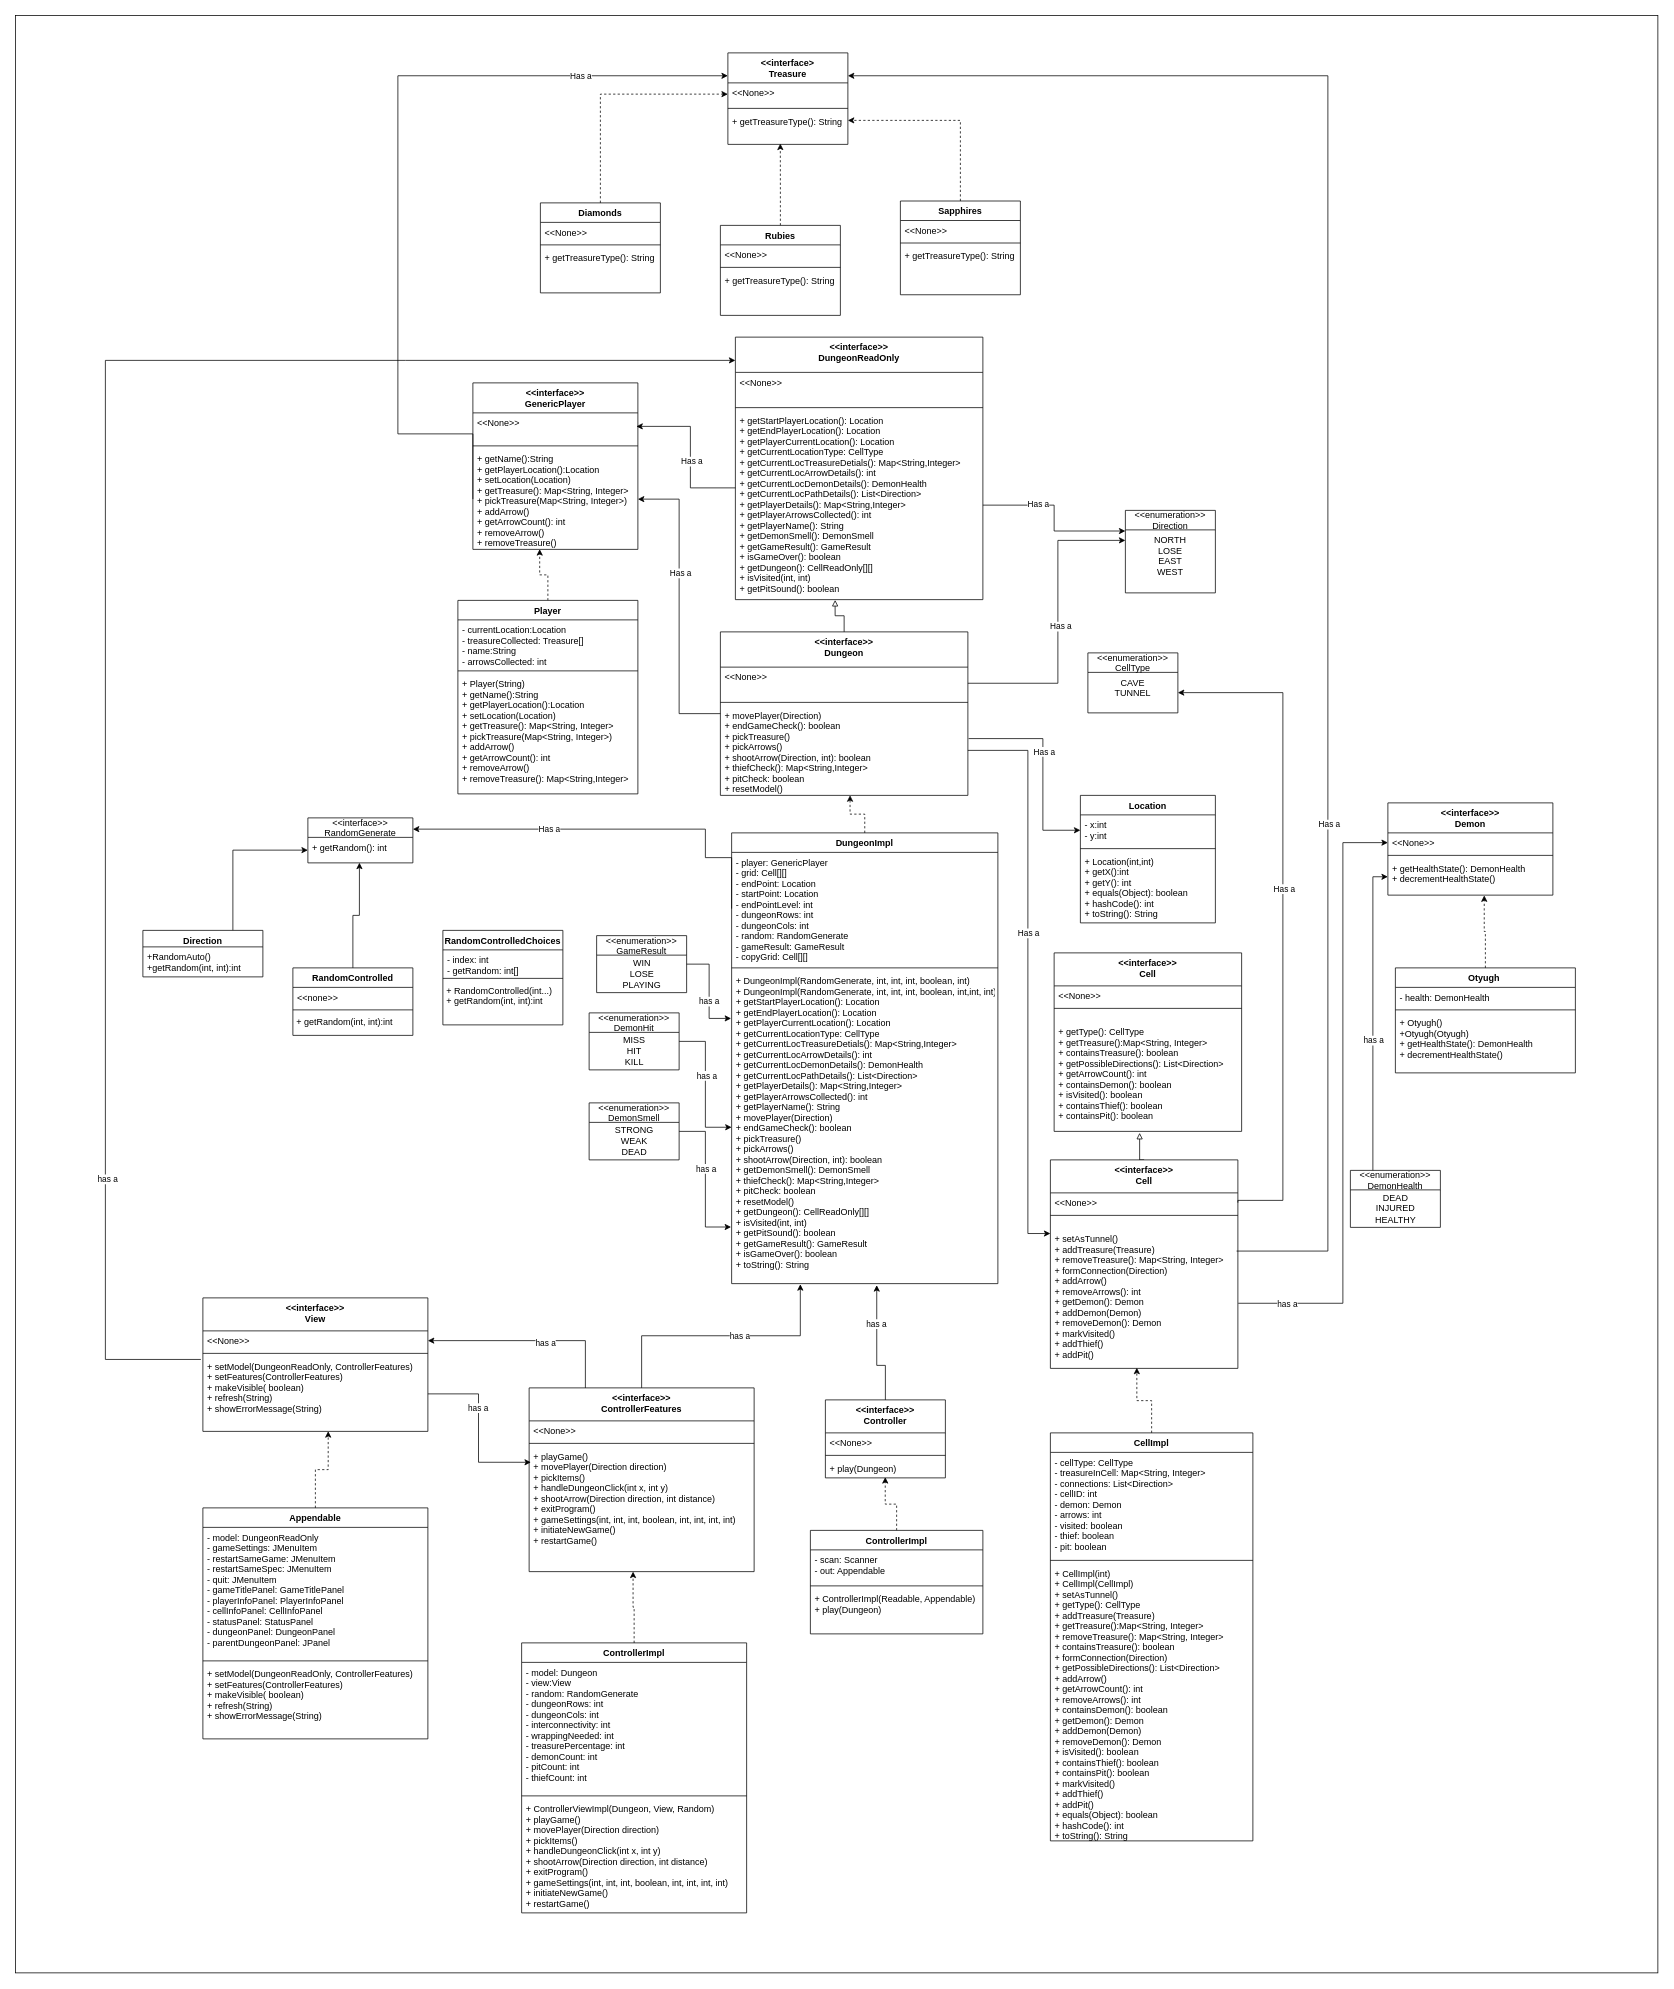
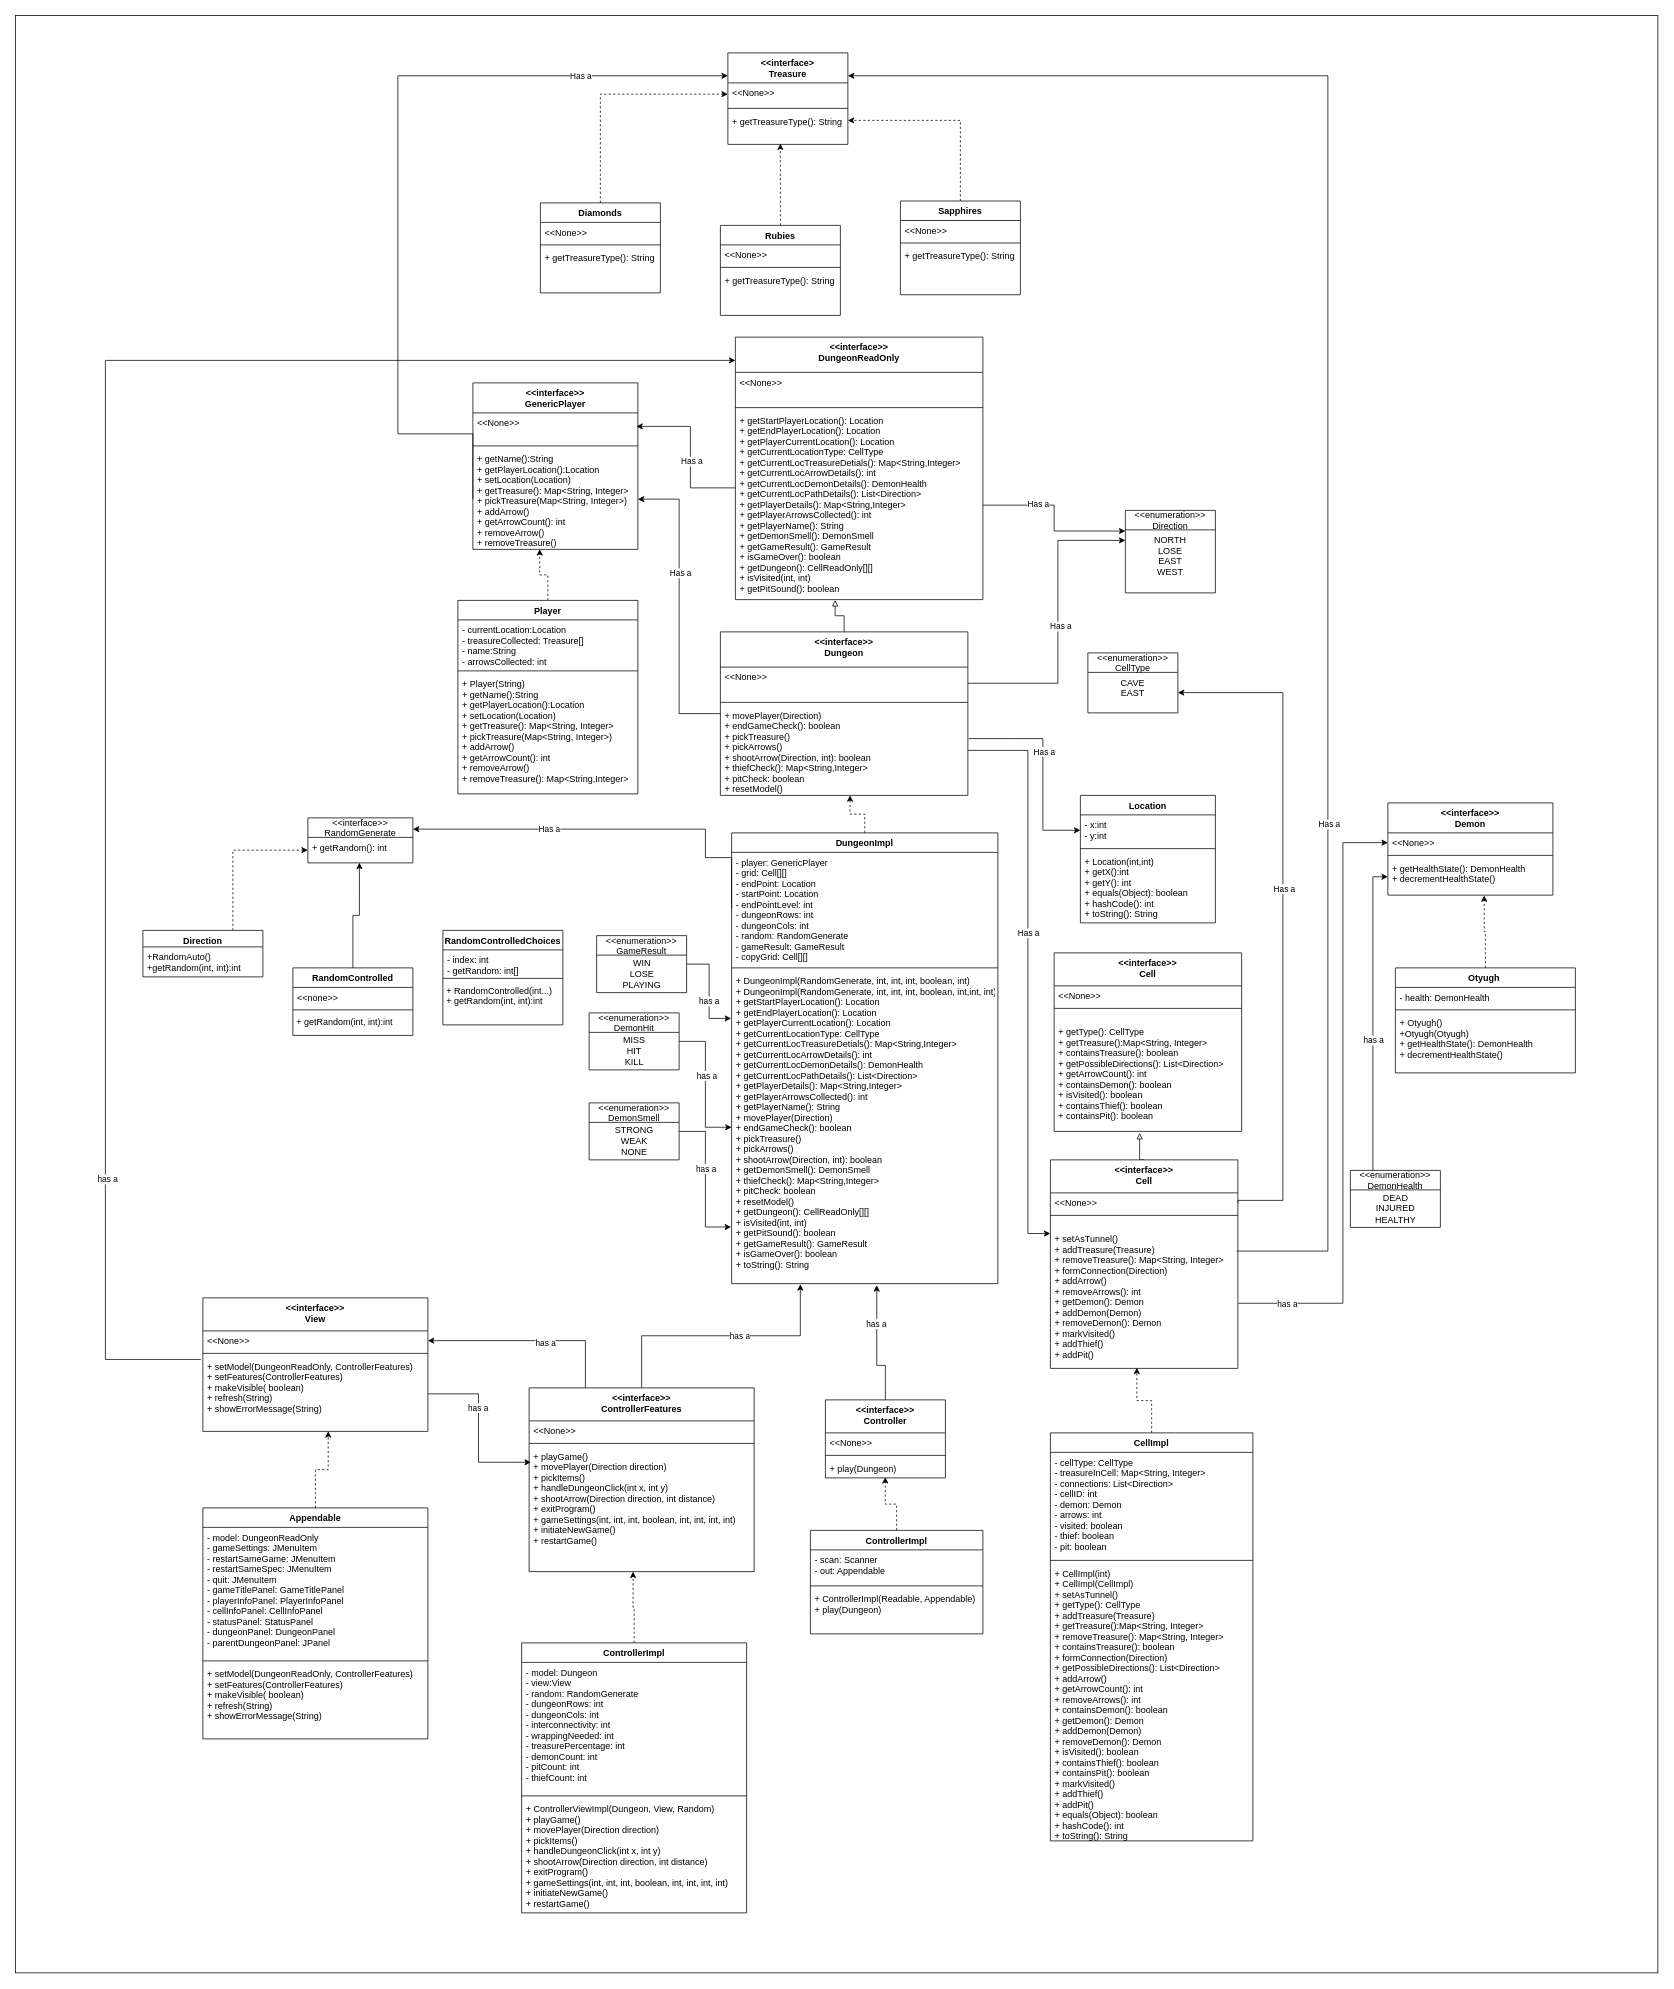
node "CAVE TUNNEL": label "CAVE TUNNEL" -> "CAVE EAST"
edge "Direction" -> "+ getRandom(): int": style solid -> dashed
node "STRONG WEAK DEAD": label "STRONG WEAK DEAD" -> "STRONG WEAK NONE"
